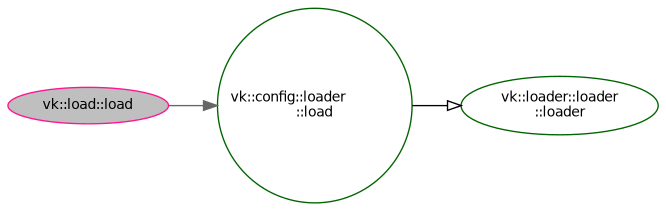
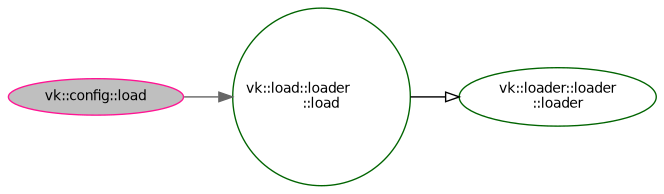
node "vk::load::load": label "vk::load::load" -> "vk::config::load"
node "vk::config::loader ::load": label "vk::config::loader ::load" -> "vk::load::loader ::load"
